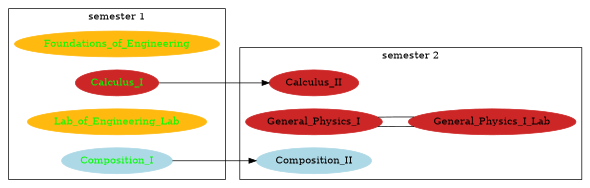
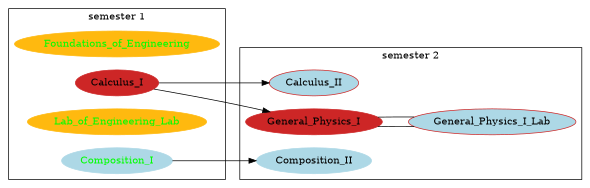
node "Calculus_I": fontcolor green -> black
node "Calculus_II": fillcolor firebrick3 -> lightblue
edge "Calculus_I" -> "General_Physics_I": added
node "General_Physics_I_Lab": fillcolor firebrick3 -> lightblue
